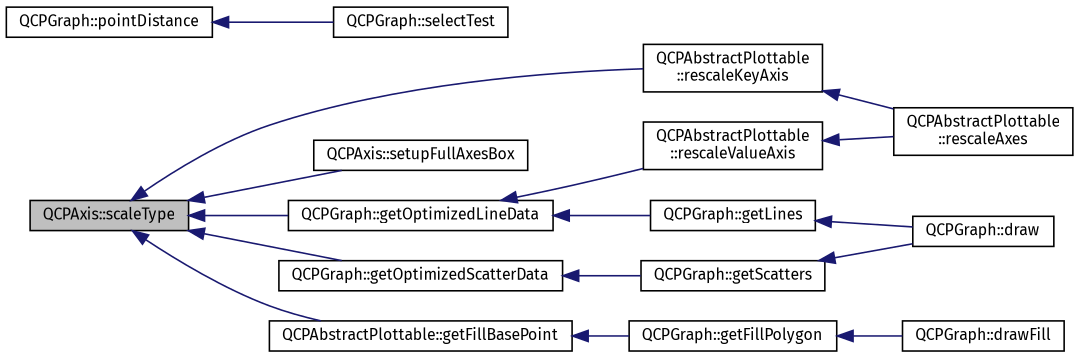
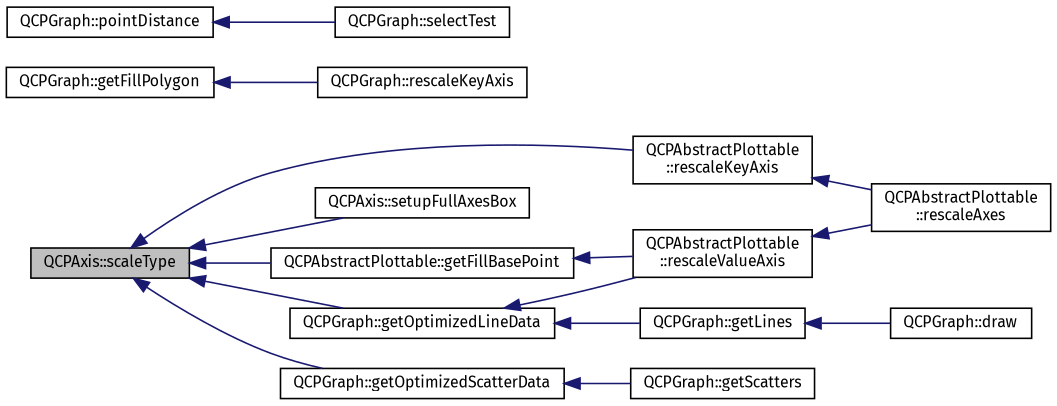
edge "QCPGraph::draw" -> "QCPGraph::getScatters": removed
edge "QCPGraph::getFillPolygon" -> "QCPAbstractPlottable::getFillBasePoint": now "QCPAbstractPlottable ::rescaleValueAxis" -> "QCPAbstractPlottable::getFillBasePoint"
node "QCPGraph::drawFill": label "QCPGraph::drawFill" -> "QCPGraph::rescaleKeyAxis"
